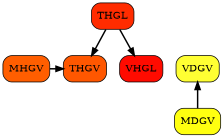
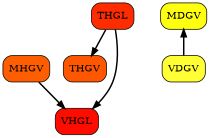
edge "MHGV" -> "THGV": now "MHGV" -> "VHGL"
edge "MDGV" -> "VDGV": reversed
